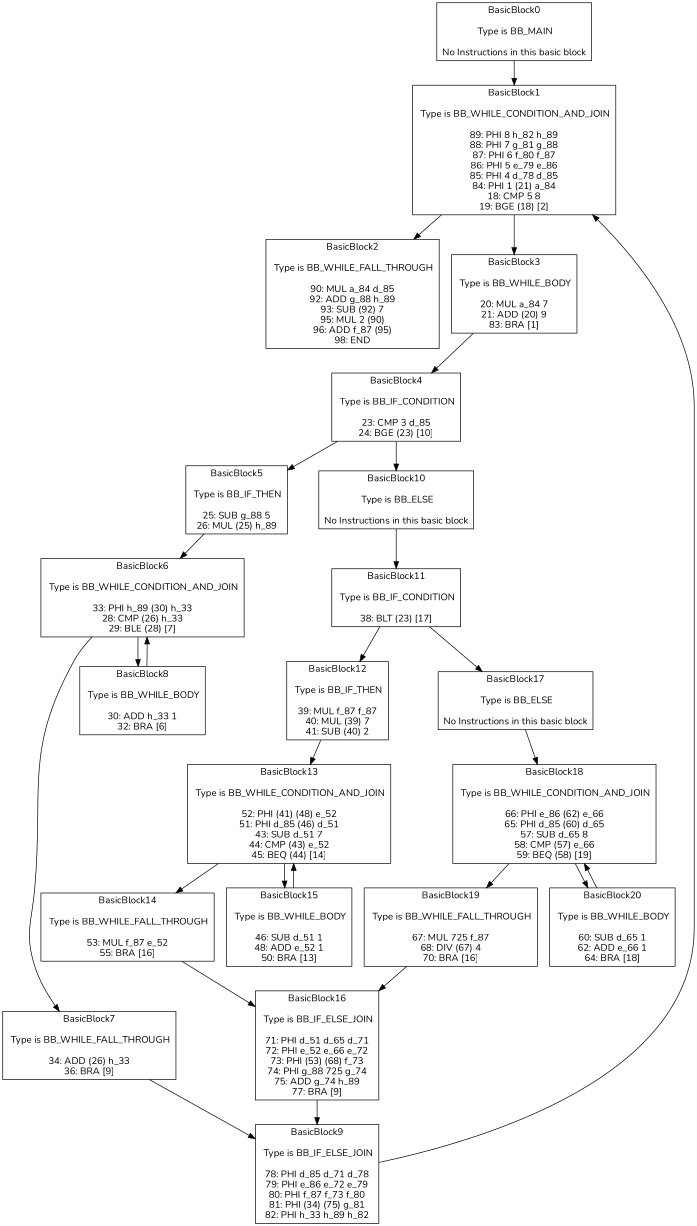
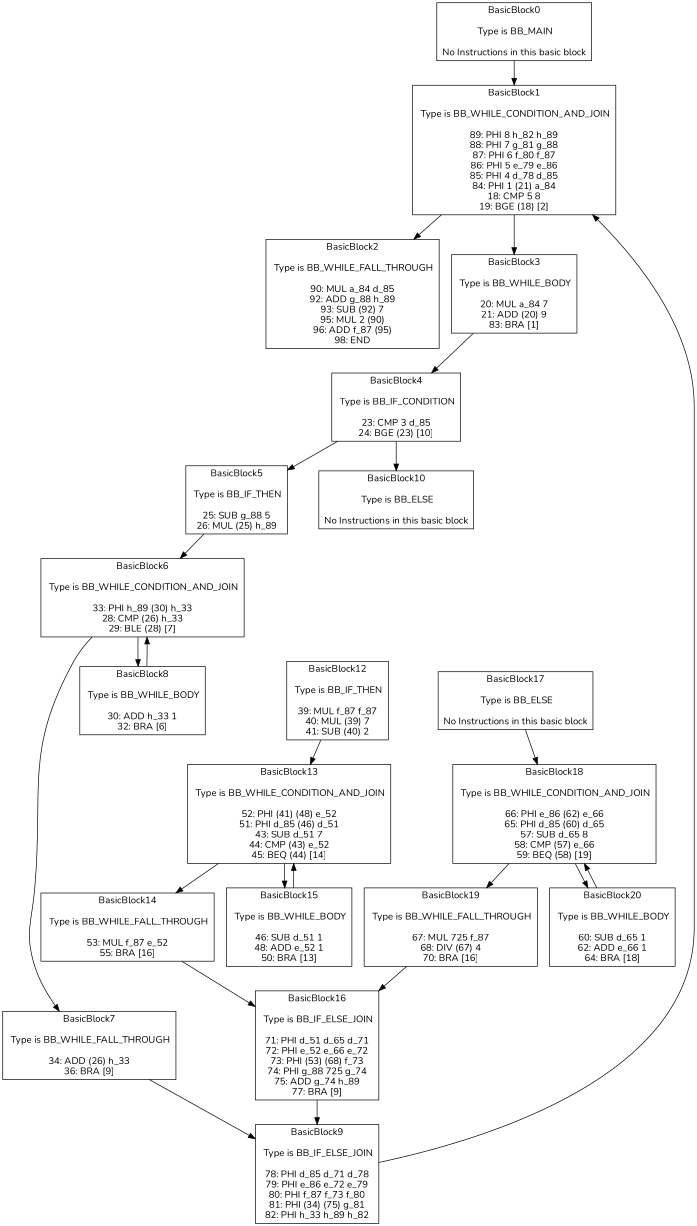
node "BasicBlock11 Type is BB_IF_CONDITION 38: BLT (23) [17]": removed
